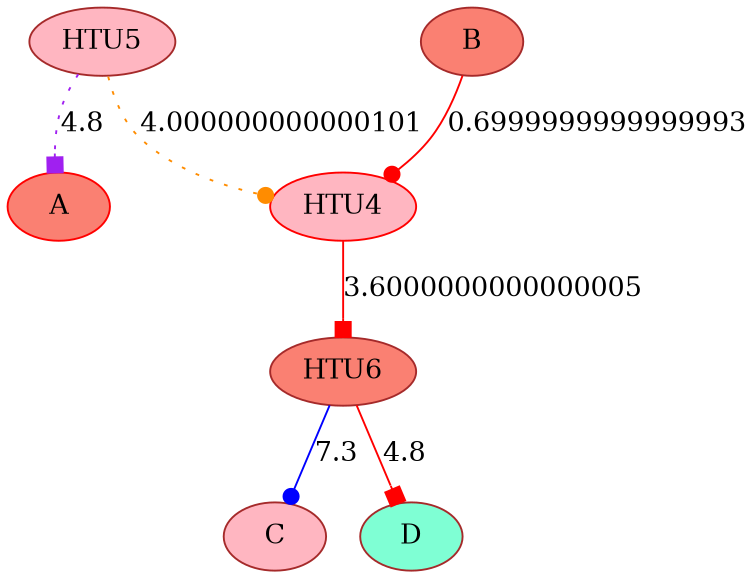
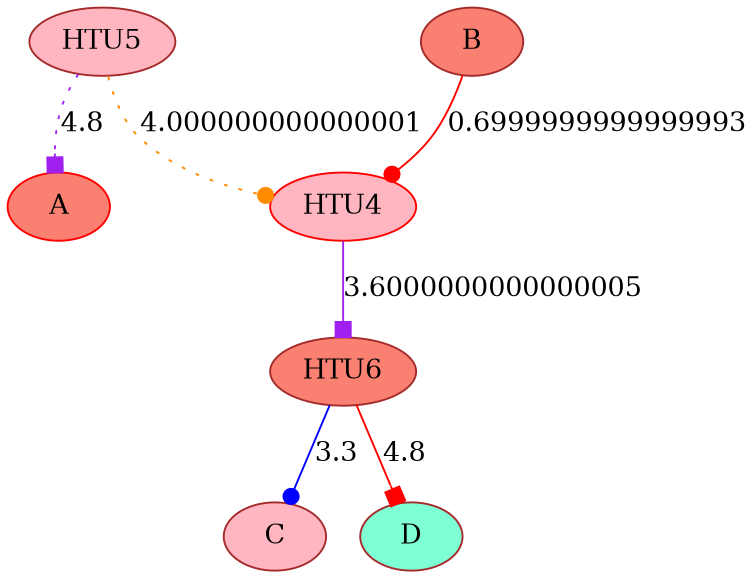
edge "HTU5" -> "HTU4": label "4.000000000000101" -> "4.000000000000001"
edge "HTU4" -> "HTU6": color red -> purple
edge "HTU6" -> "C": label "7.3" -> "3.3"
